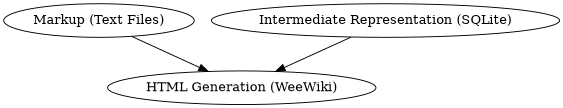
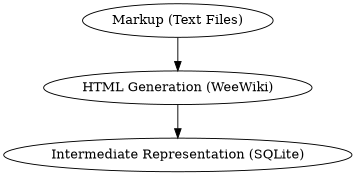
edge "Intermediate Representation (SQLite)" -> "HTML Generation (WeeWiki)": reversed
